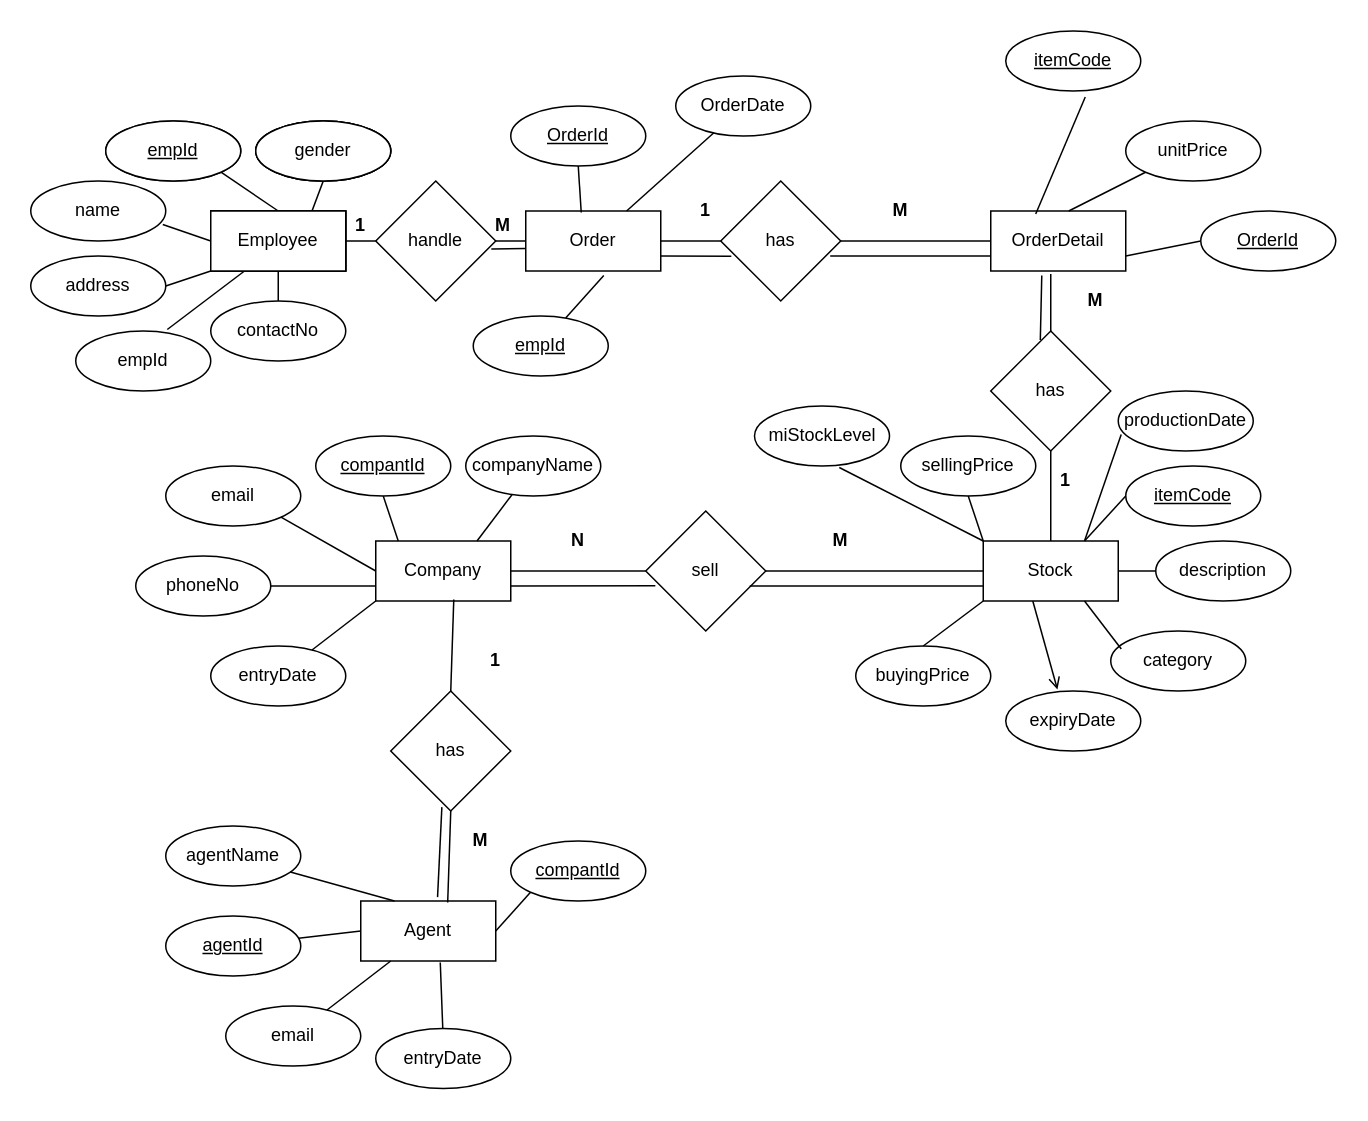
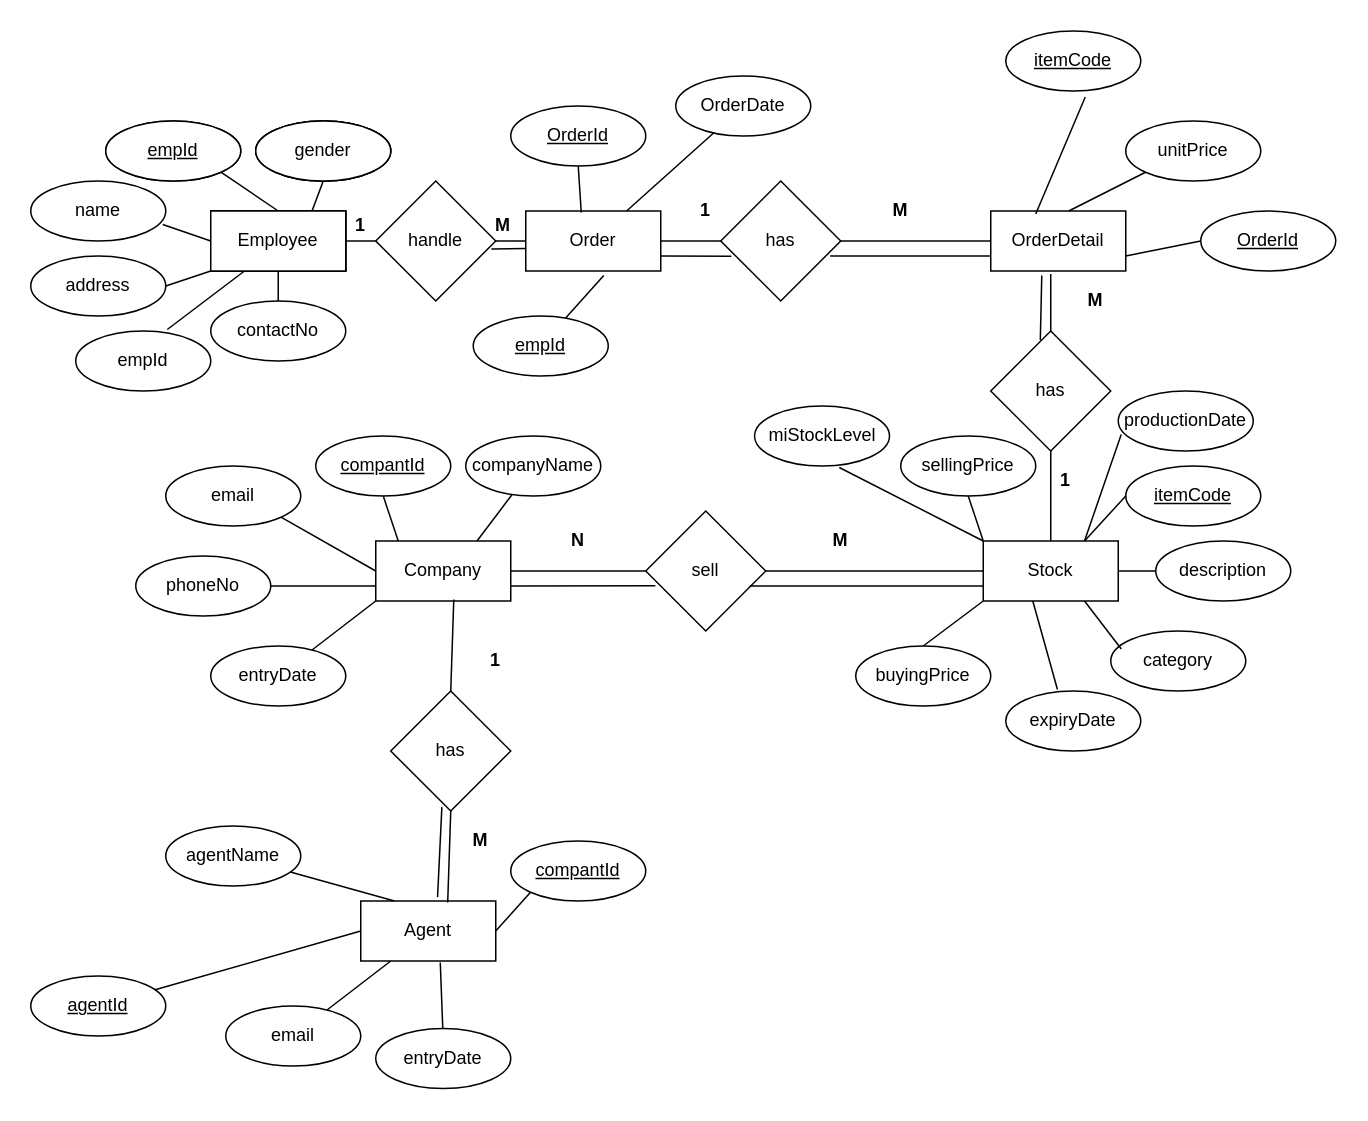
edge "Stock" -> "expiryDate": arrowhead open -> none
node "agentId": moved (233, 946) -> (98, 1006)
